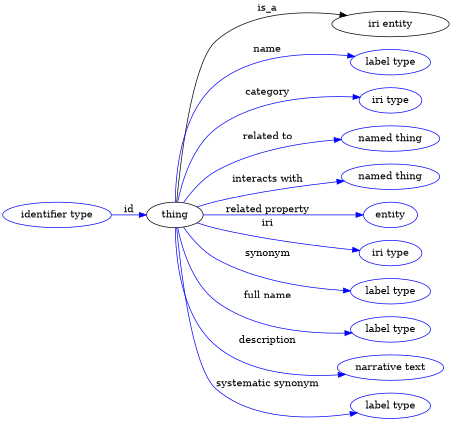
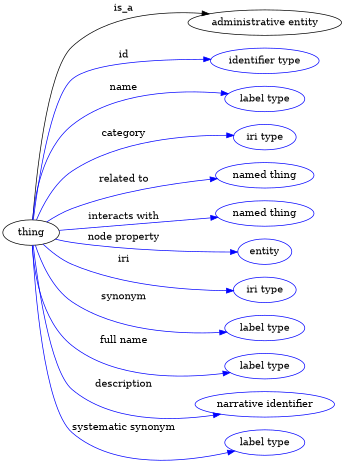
node "iri entity": label "iri entity" -> "administrative entity"
edge "thing" -> "entity": label "related property" -> "node property"
edge "identifier type" -> "thing": reversed
node "narrative text": label "narrative text" -> "narrative identifier"
